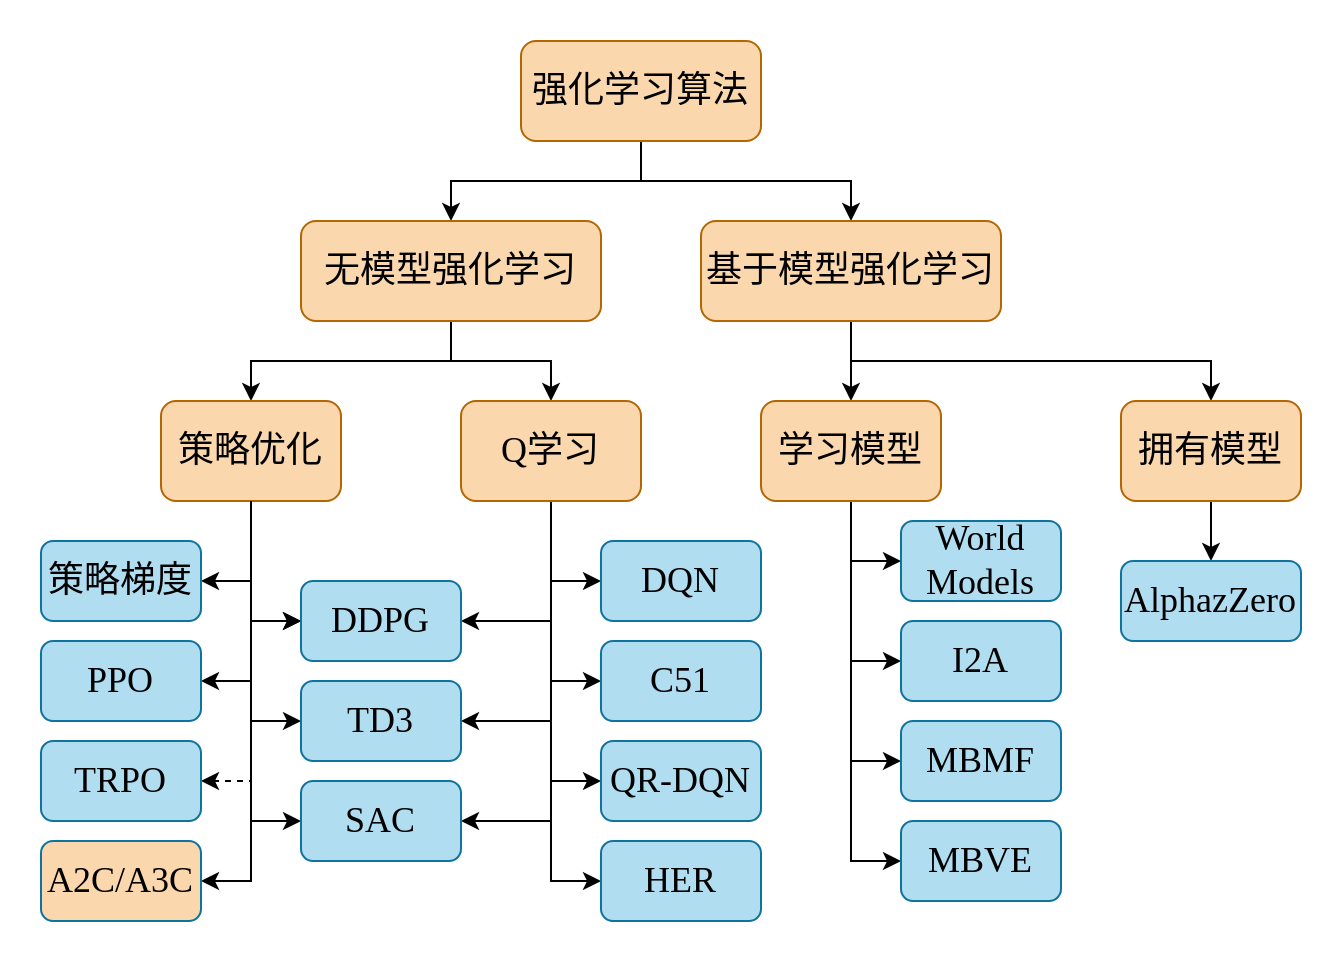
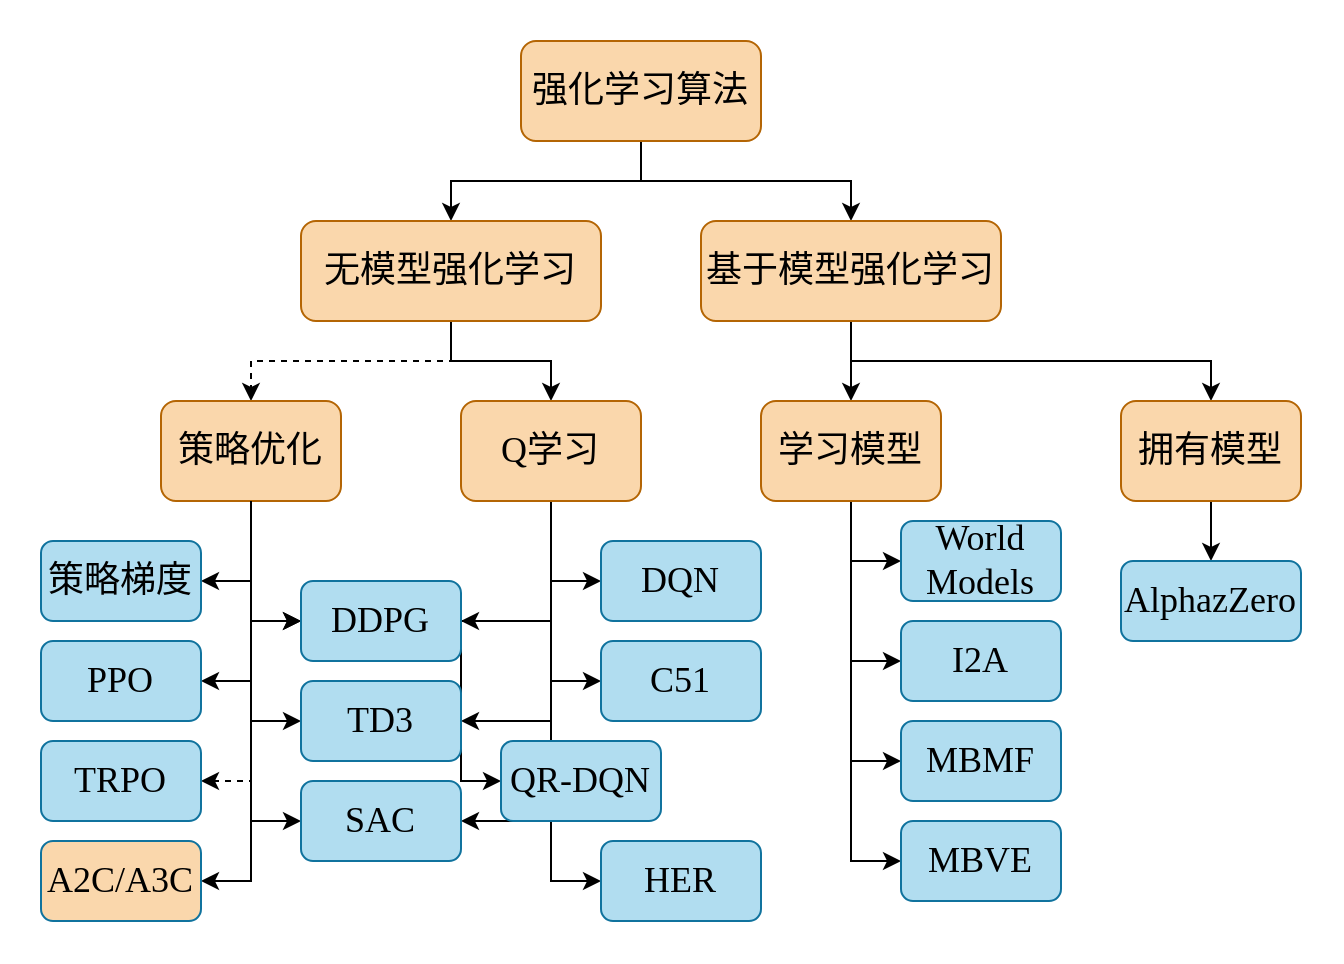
edge "无模型强化学习" -> "策略优化": style solid -> dashed
node "QR-DQN": moved (681, 781) -> (581, 781)
